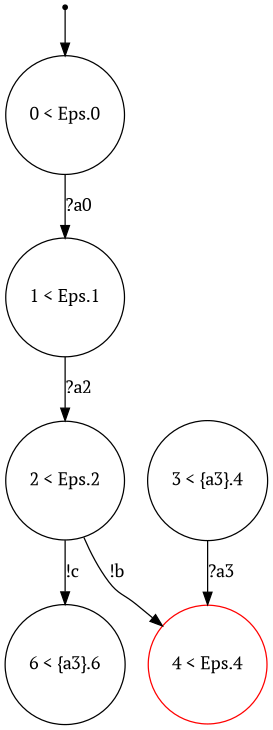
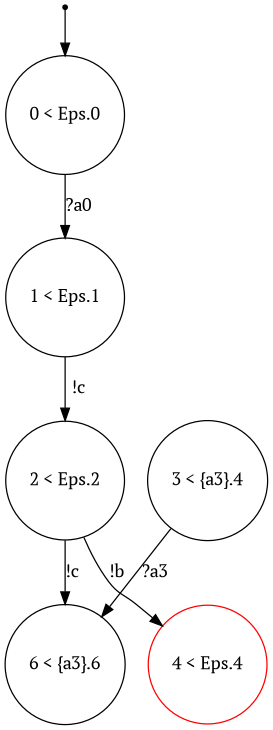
edge "1 < Eps.1" -> "2 < Eps.2": label "?a2" -> "!c"
edge "3 < {a3}.4" -> "4 < Eps.4": now "3 < {a3}.4" -> "6 < {a3}.6"
